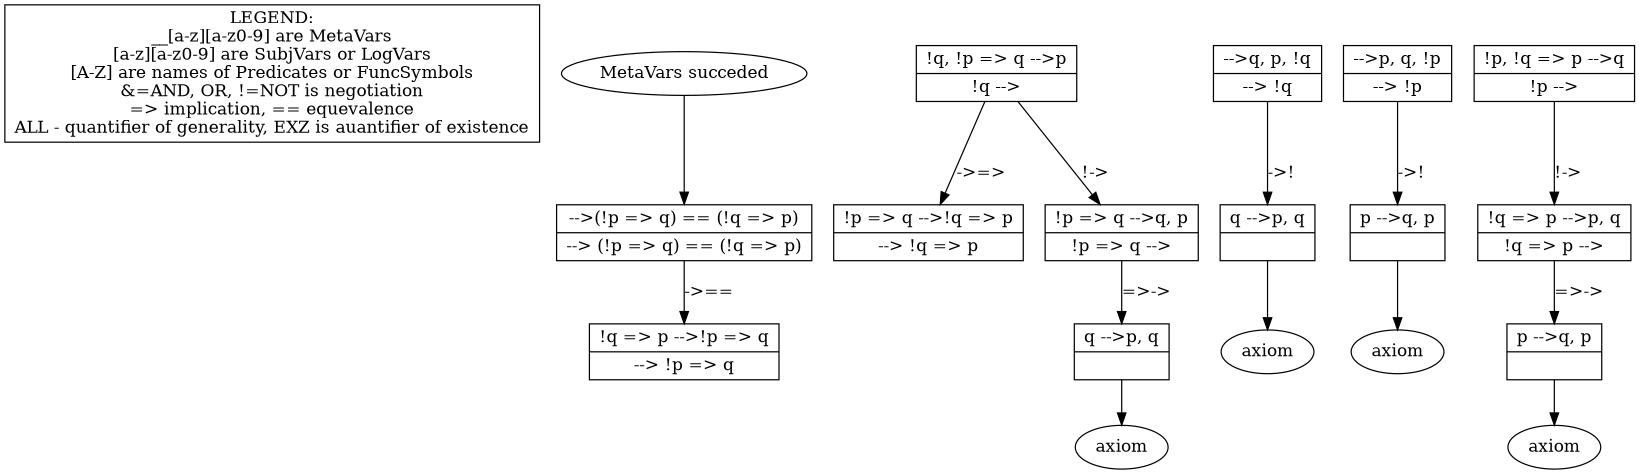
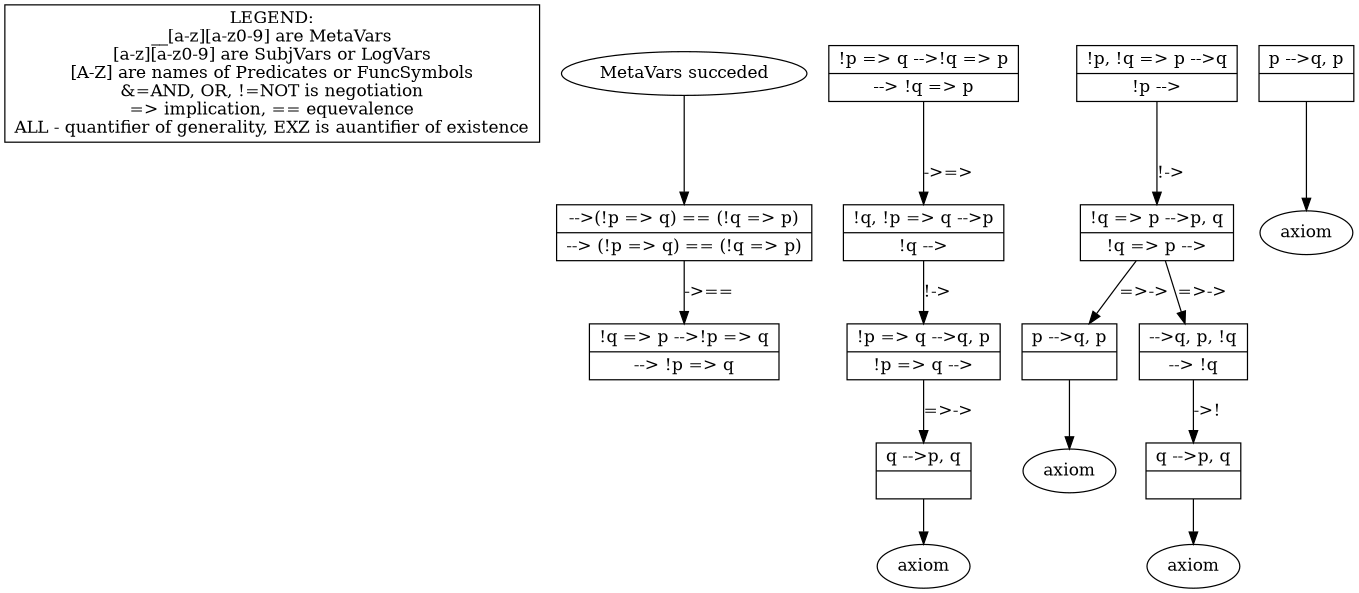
node "-->p, q, !p": removed
edge "!q, !p => q -->p" -> "!p => q -->!q => p": reversed
edge "!q => p -->p, q" -> "-->q, p, !q": added, label "=>->"
